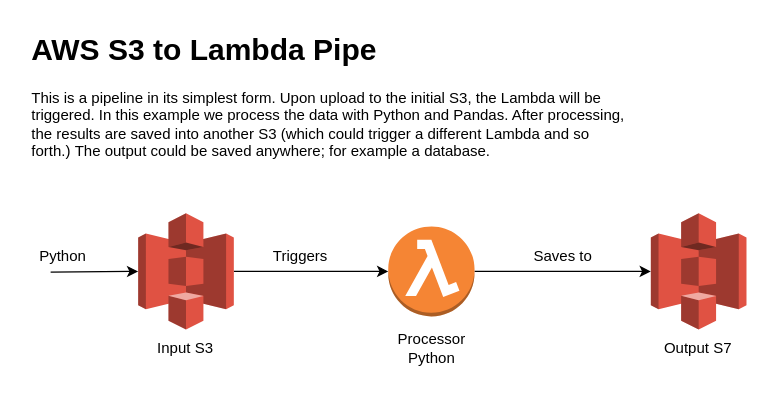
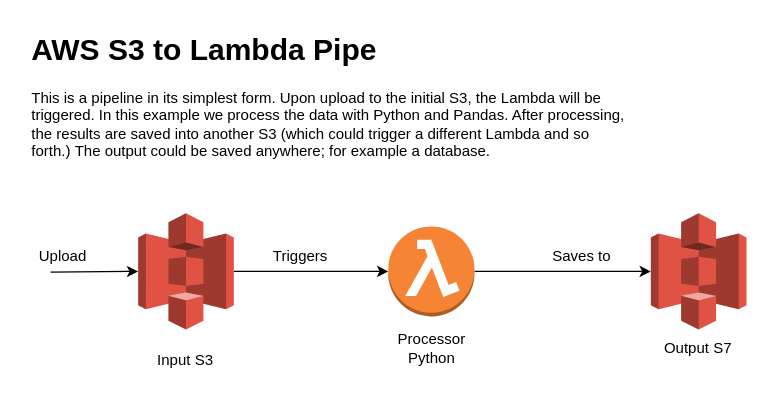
node "Python": label "Python" -> "Upload"
node "Saves to": moved (563, 257) -> (582, 257)
node "Input S3": moved (186, 348) -> (186, 361)
